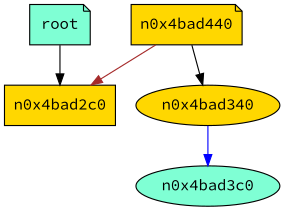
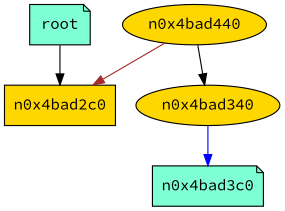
node "n0x4bad440": shape note -> ellipse
node "n0x4bad3c0": shape ellipse -> note
